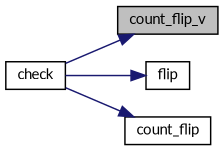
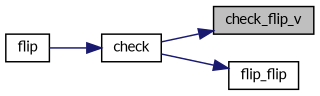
node "count_flip_v": label "count_flip_v" -> "check_flip_v"
edge "check" -> "flip": reversed
node "count_flip": label "count_flip" -> "flip_flip"
